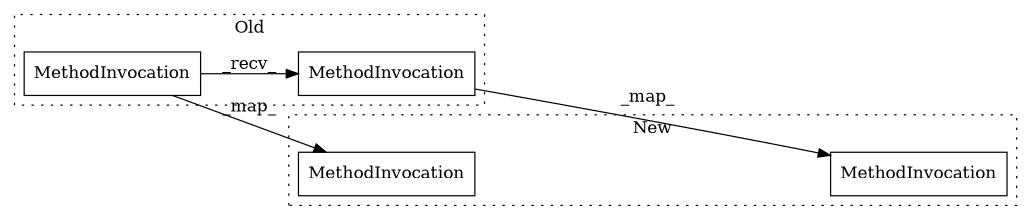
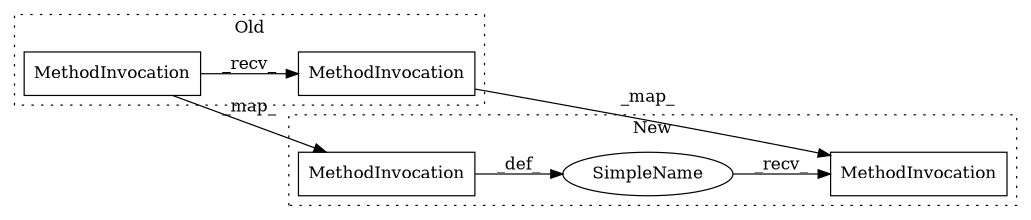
node "SimpleName": added
